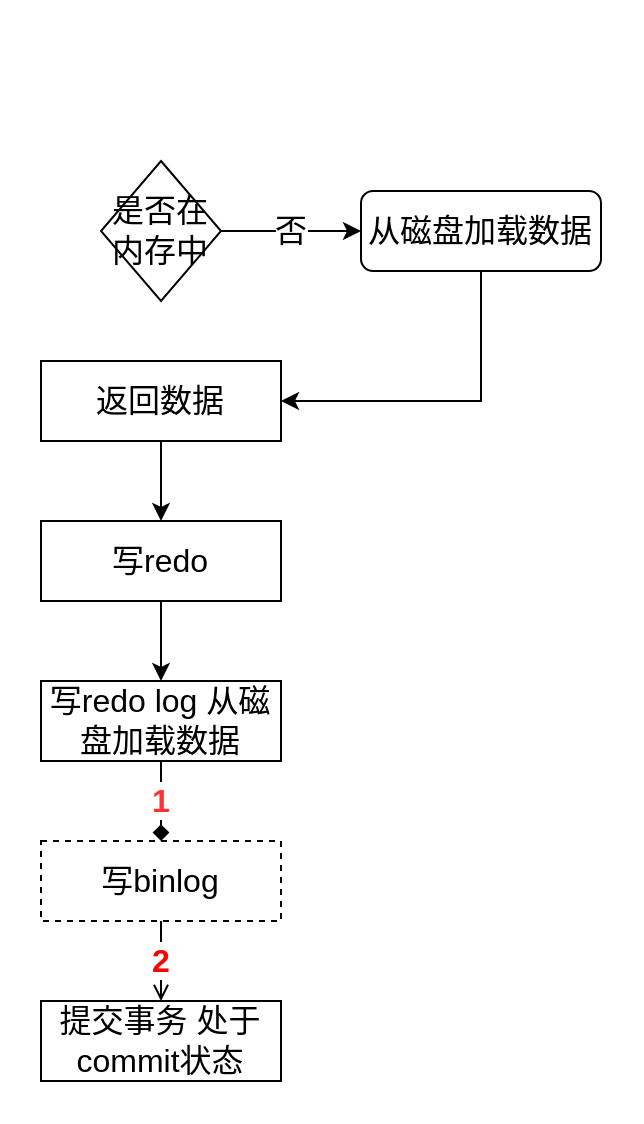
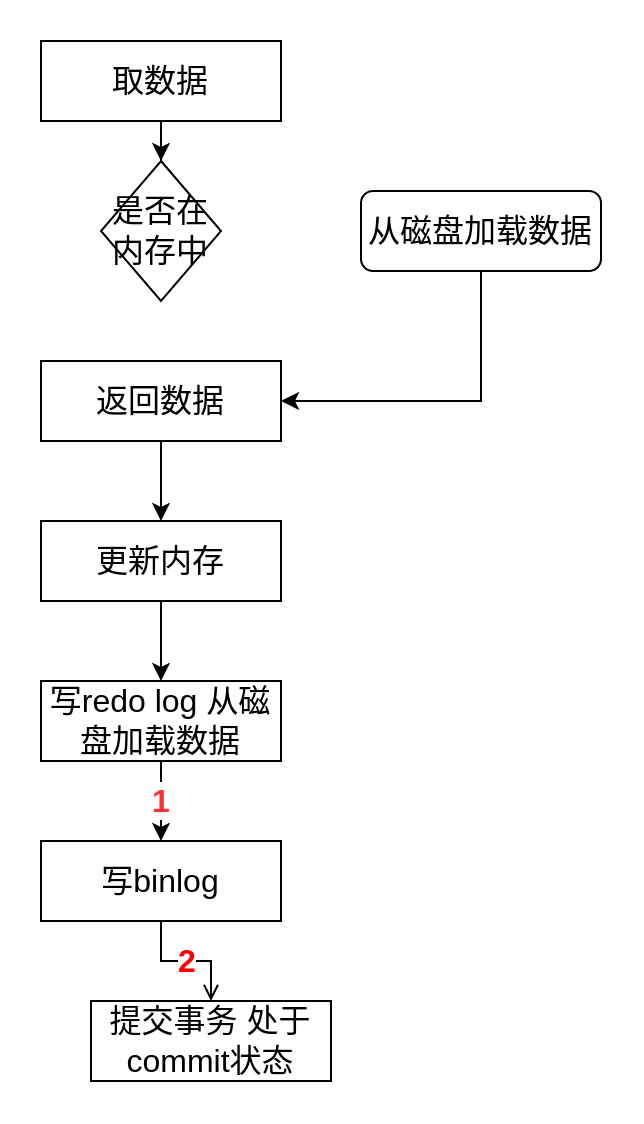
node "取数据": added
edge "取数据" -> "是否在内存中": added
edge "是否在内存中" -> "从磁盘加载数据": removed, label "否"
node "写redo": label "写redo" -> "更新内存"
edge "写redo log 从磁盘加载数据" -> "写binlog": arrowhead diamond -> classic
node "写binlog": style dashed -> solid
node "提交事务 处于commit状态": moved (161, 1041) -> (211, 1041)
